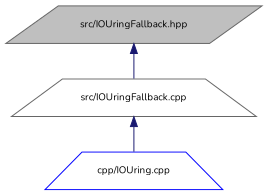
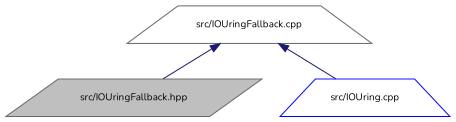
edge "src/IOUringFallback.cpp" -> "src/IOUringFallback.hpp": reversed
node "cpp/IOUring.cpp": label "cpp/IOUring.cpp" -> "src/IOUring.cpp"
